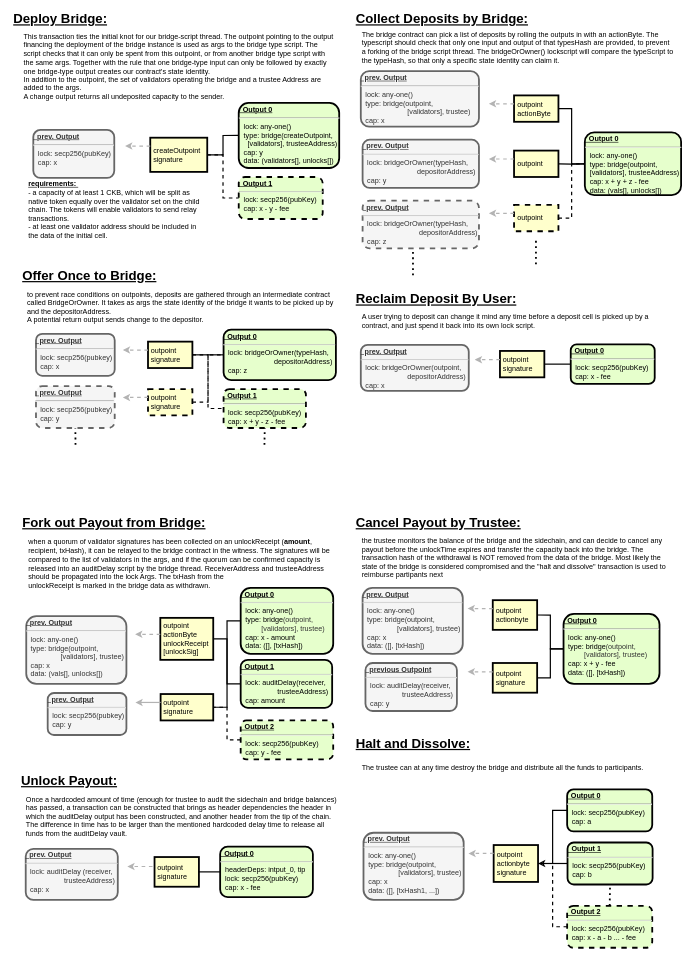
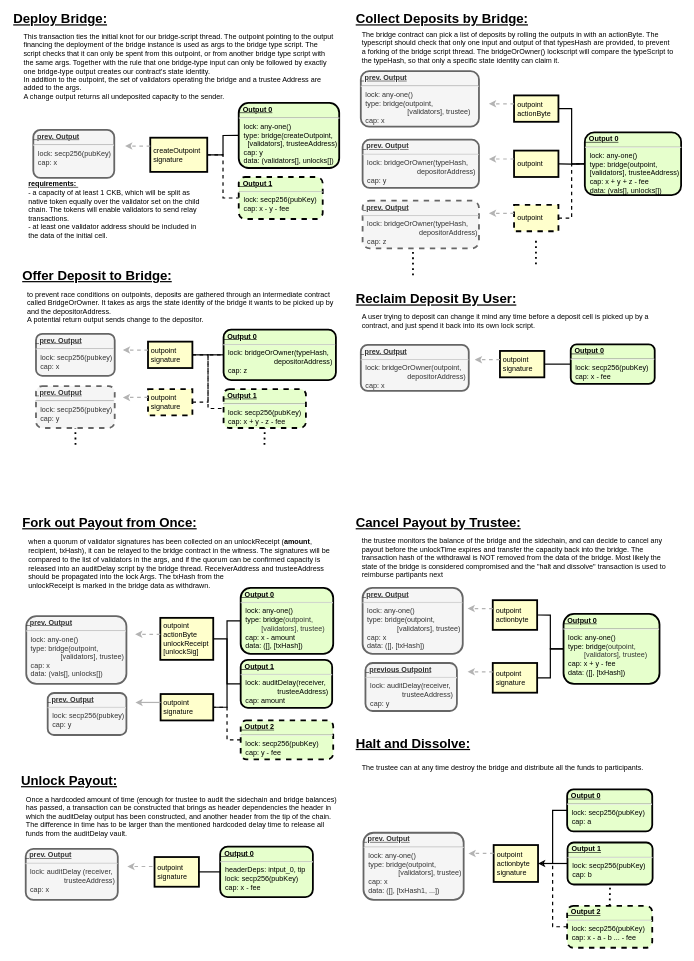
node "Offer Once to Bridge:": label "Offer Once to Bridge:" -> "Offer Deposit to Bridge:"
node "Fork out Payout from Bridge:": label "Fork out Payout from Bridge:" -> "Fork out Payout from Once:"
